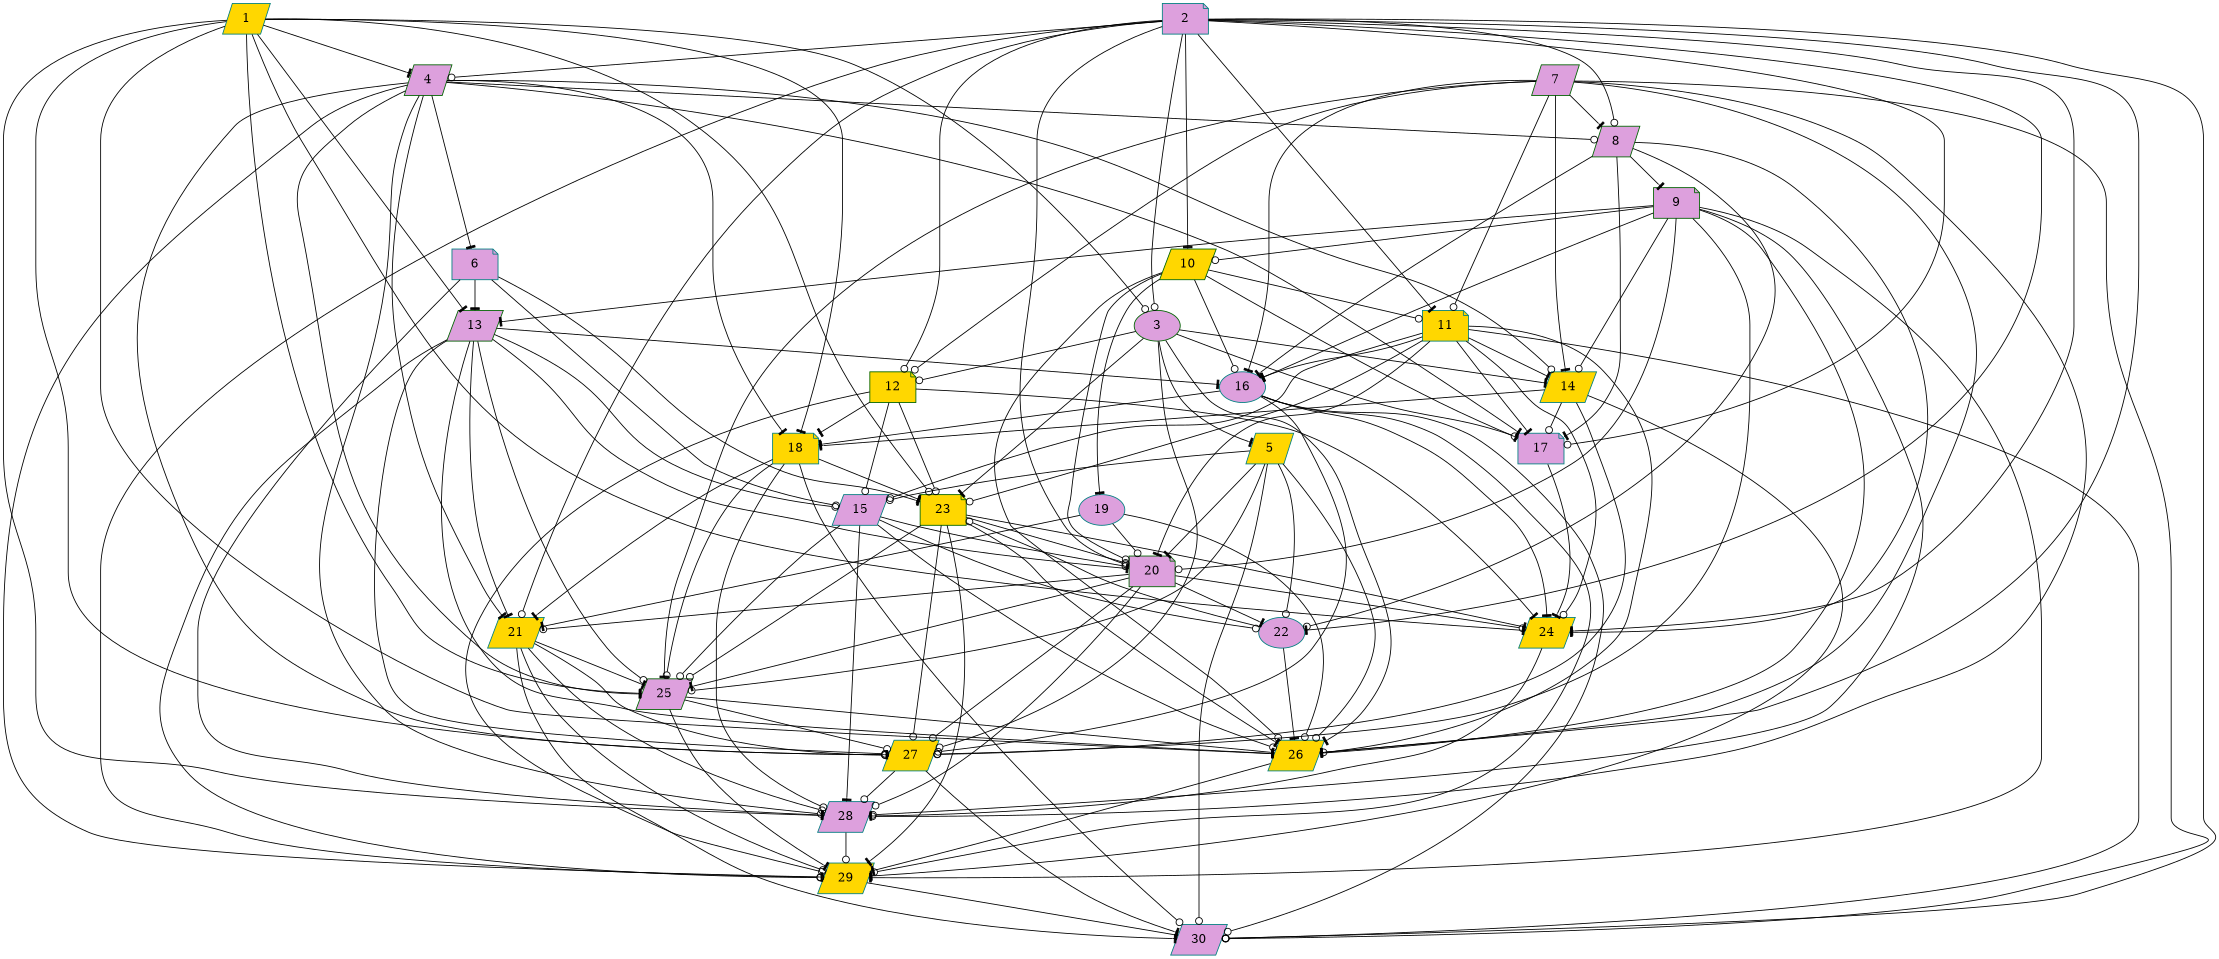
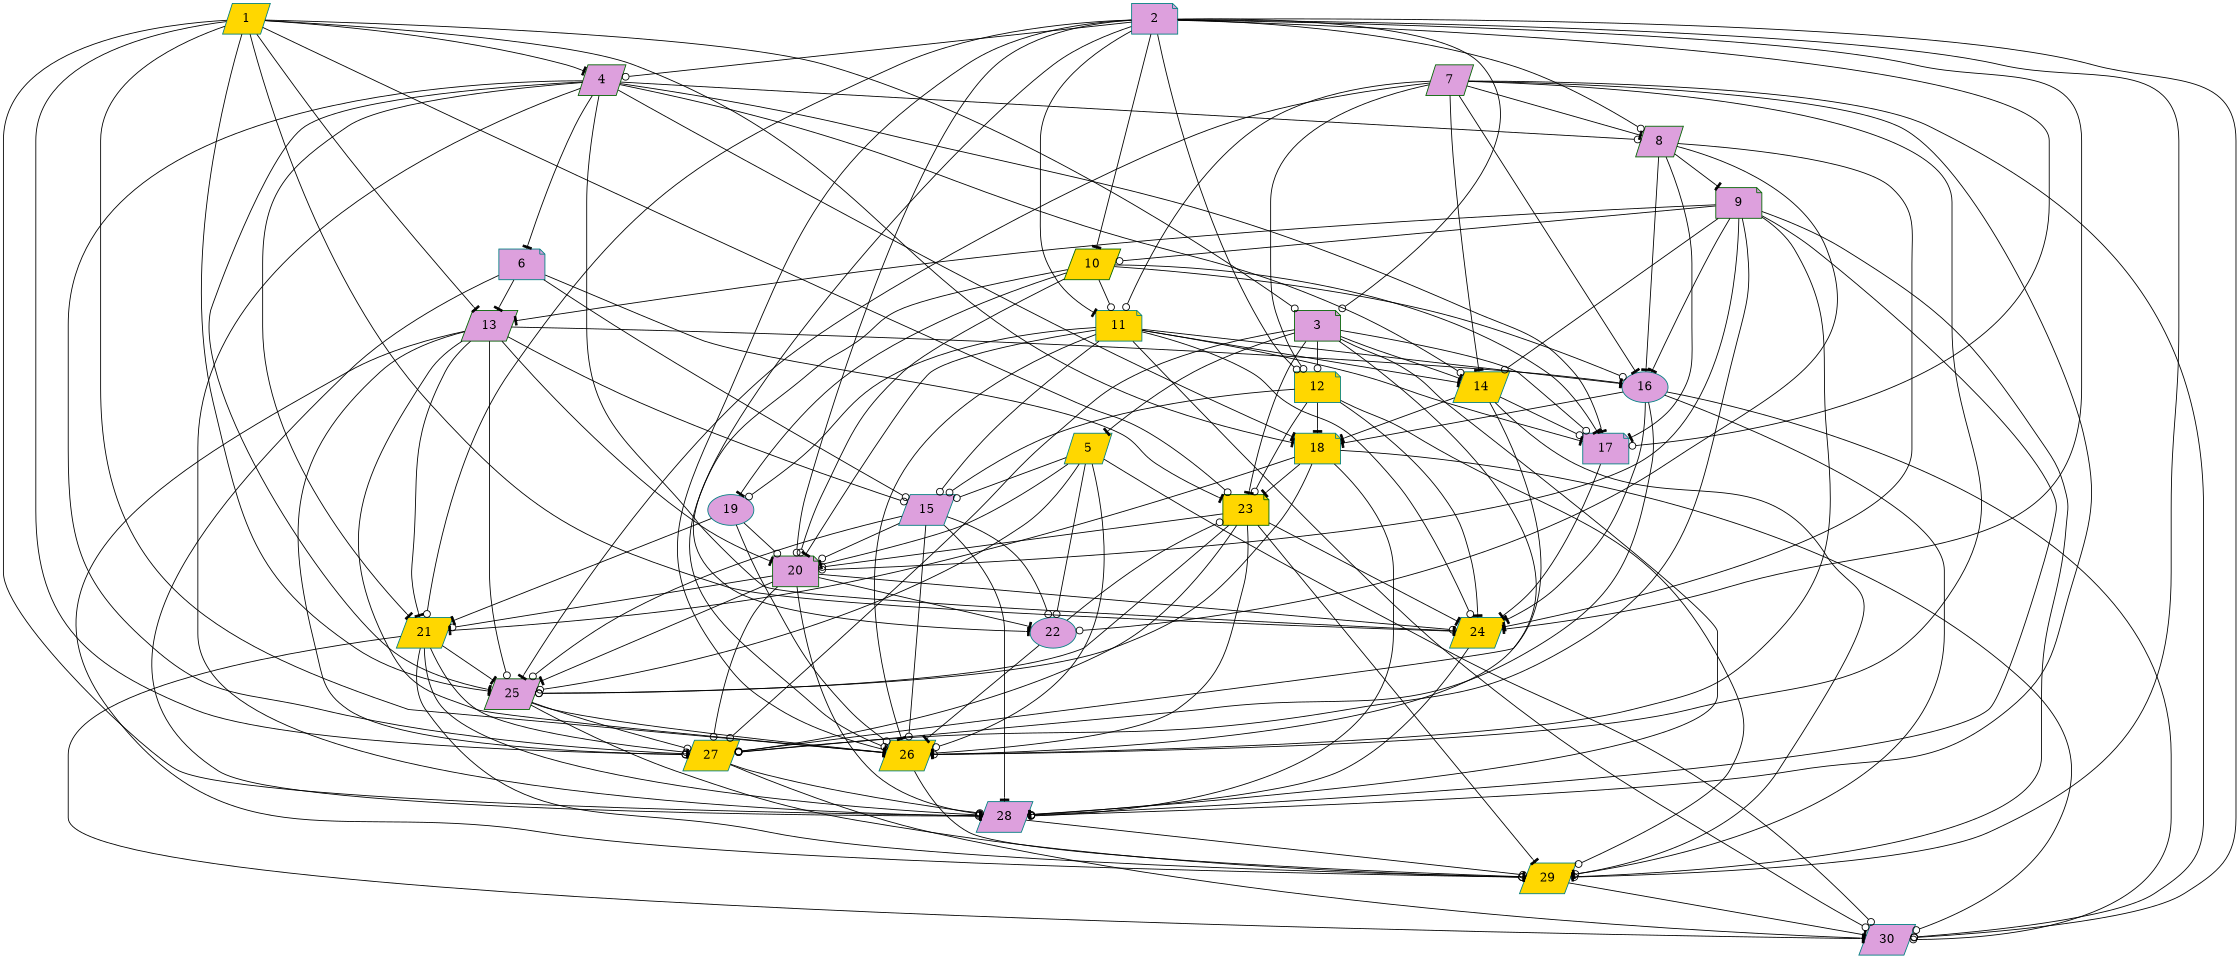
node "3": shape ellipse -> note
node "12": color darkgreen -> teal
edge "11" -> "23": now "11" -> "19"
edge "3" -> "28": added
edge "4" -> "29": now "4" -> "24"
